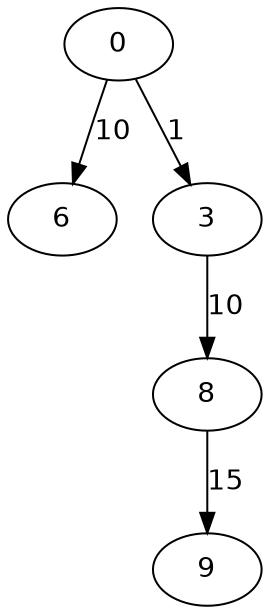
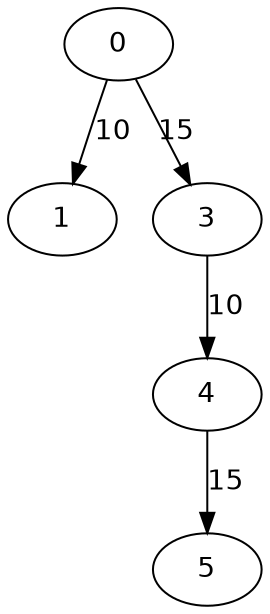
edge "0" -> "3": label "1" -> "15"
node "6": label "6" -> "1"
node "8": label "8" -> "4"
node "9": label "9" -> "5"
